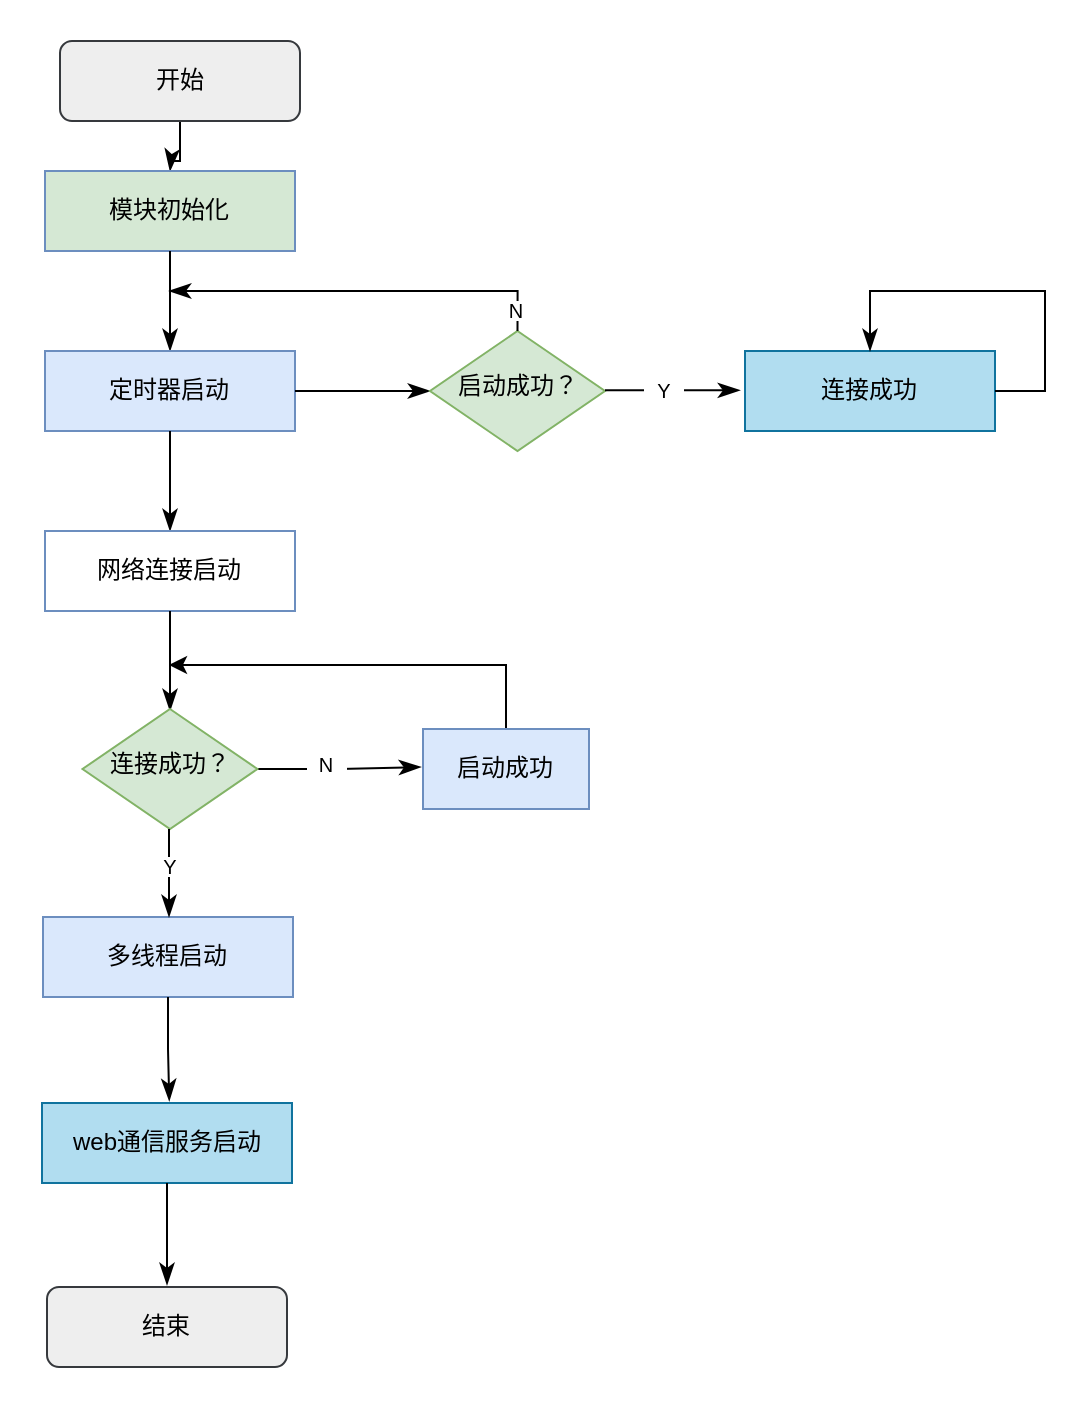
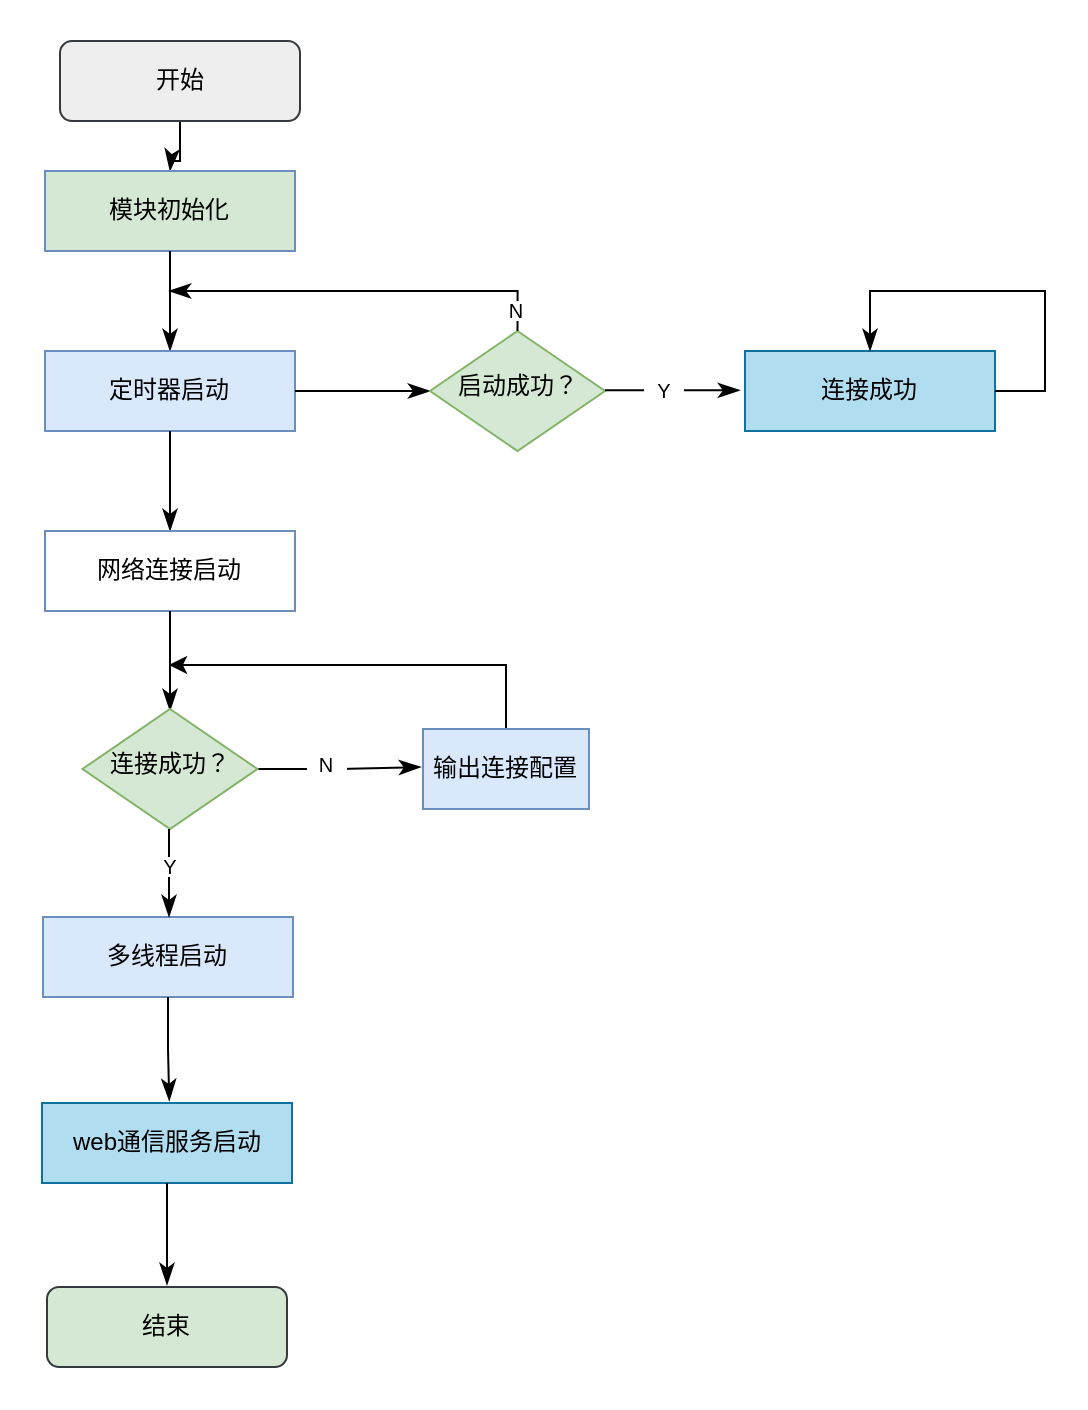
node "启动成功": label "启动成功" -> "输出连接配置"
node "结束": fillcolor #eeeeee -> #d5e8d4
